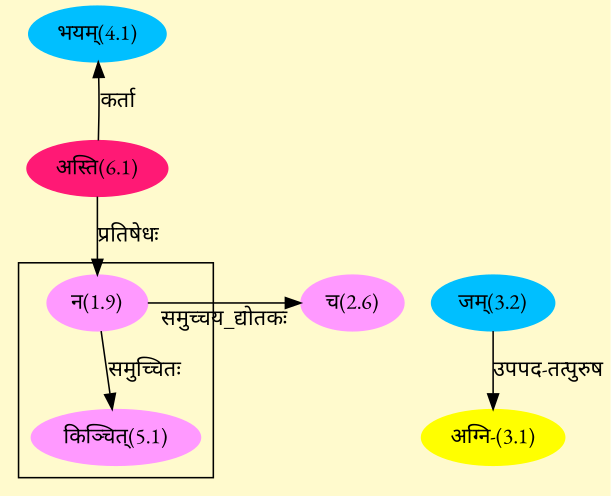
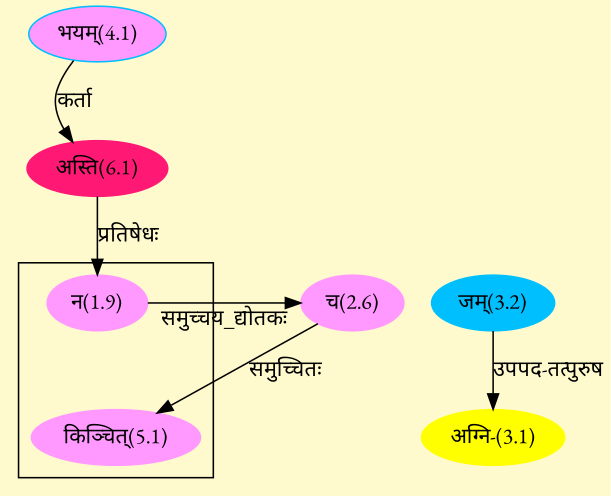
node "भयम्(4.1)": fillcolor #00bfff -> #ff99ff
edge "अस्ति(6.1)" -> "भयम्(4.1)": reversed
edge "न(1.9)" -> "किञ्चित्(5.1)": now "च(2.6)" -> "किञ्चित्(5.1)"
